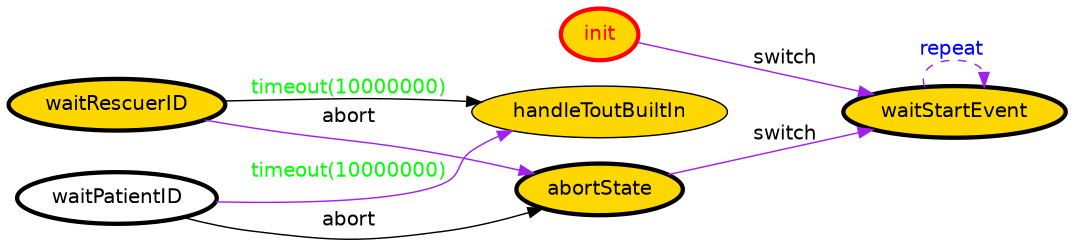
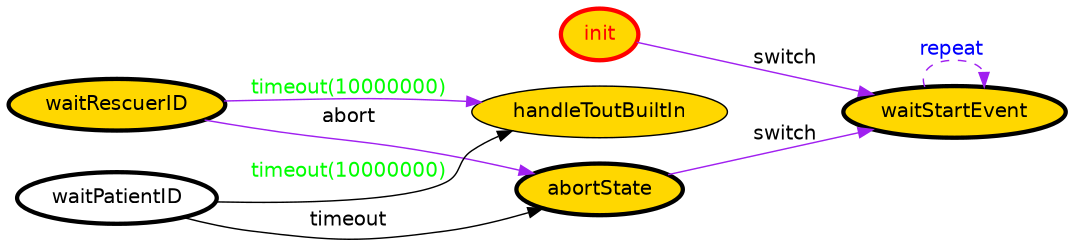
edge "waitRescuerID" -> "handleToutBuiltIn": color black -> purple
edge "waitPatientID" -> "handleToutBuiltIn": color purple -> black
edge "waitPatientID" -> "abortState": label "abort" -> "timeout"
